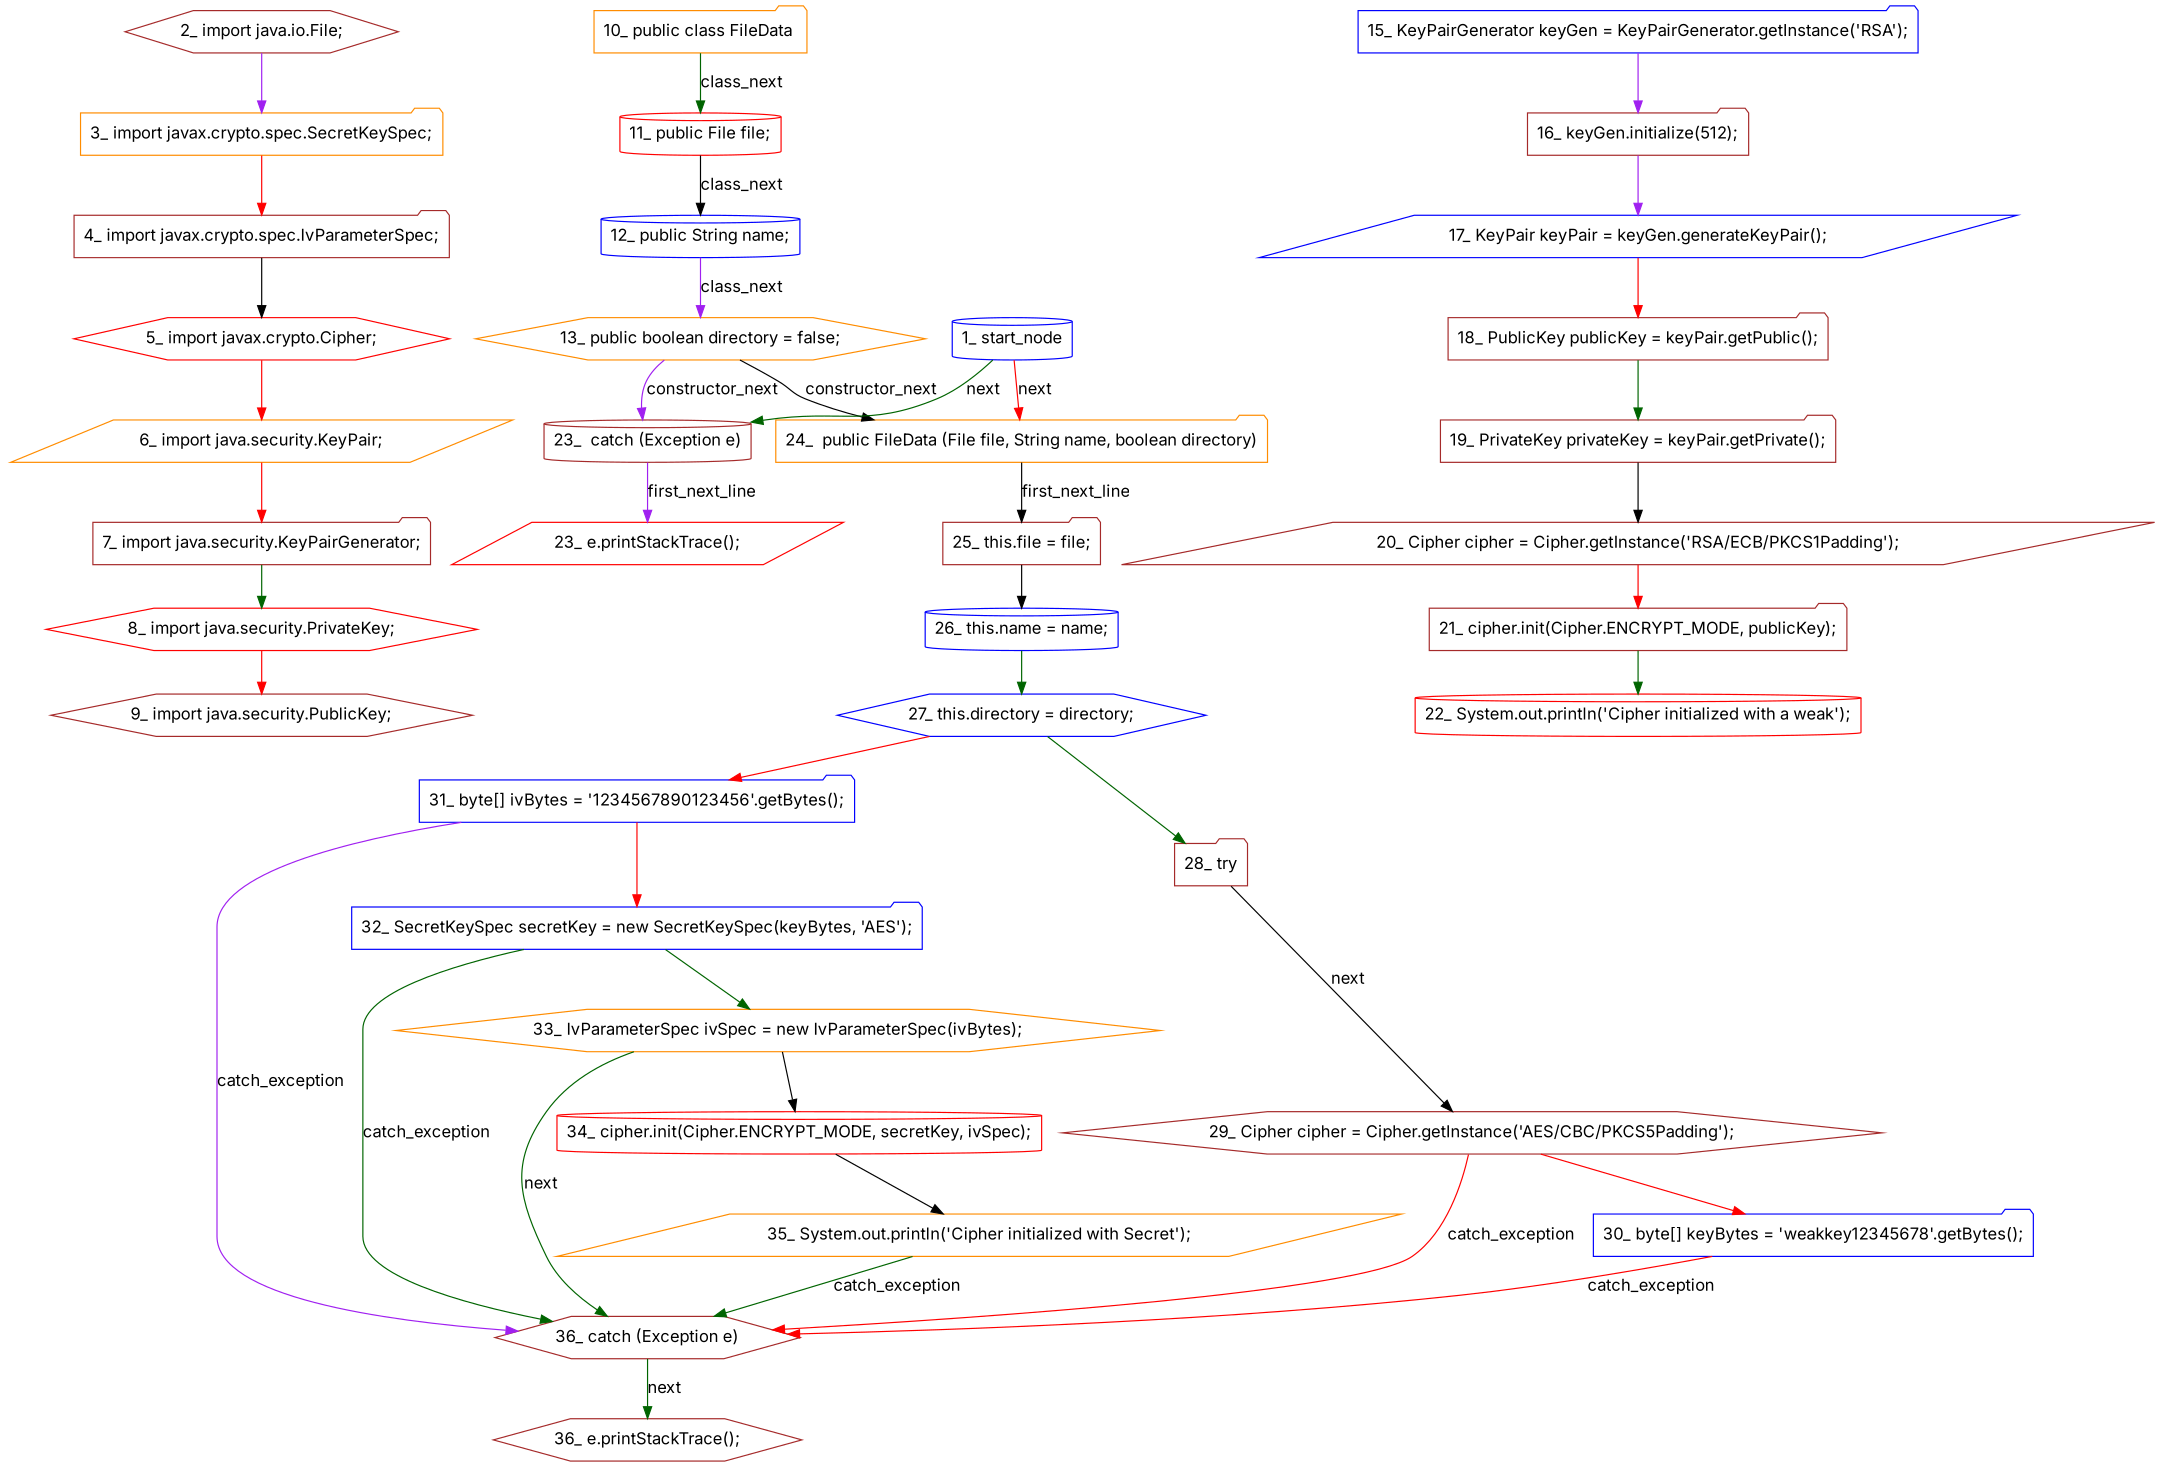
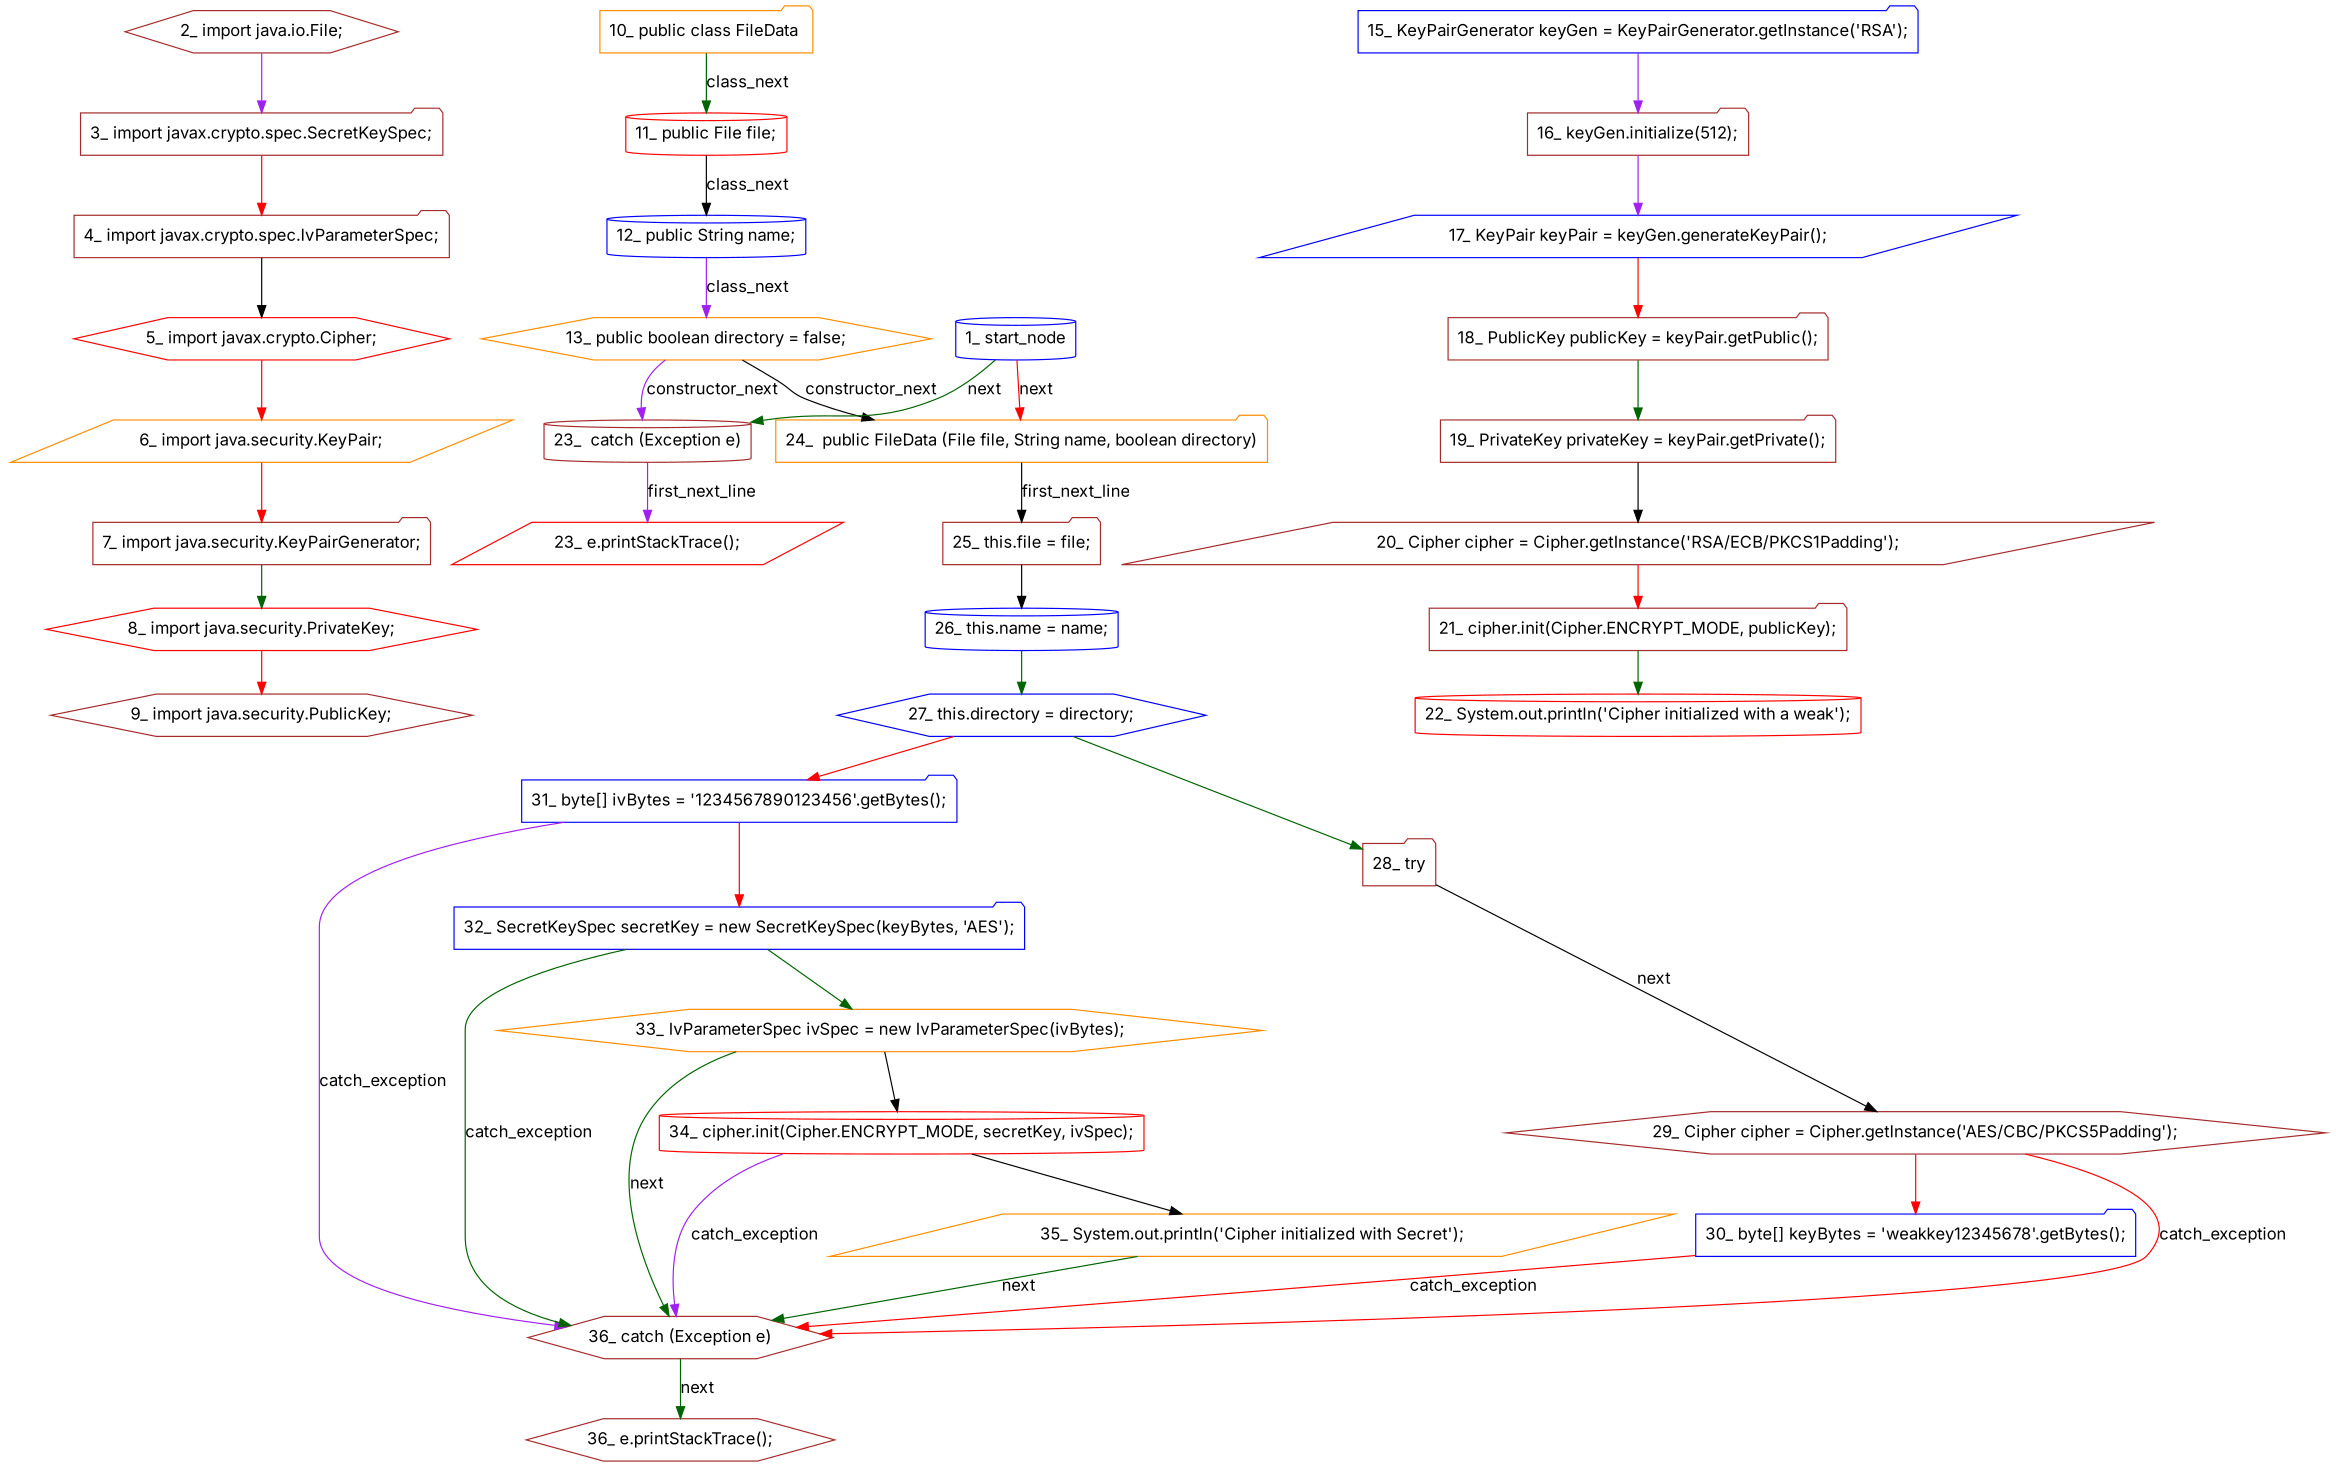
node "3_ import javax.crypto.spec.SecretKeySpec;": color darkorange -> brown
edge "34_ cipher.init(Cipher.ENCRYPT_MODE, secretKey, ivSpec);" -> "36_ catch (Exception e)": added, label "catch_exception"
edge "35_ System.out.println('Cipher initialized with Secret');" -> "36_ catch (Exception e)": label "catch_exception" -> "next"
